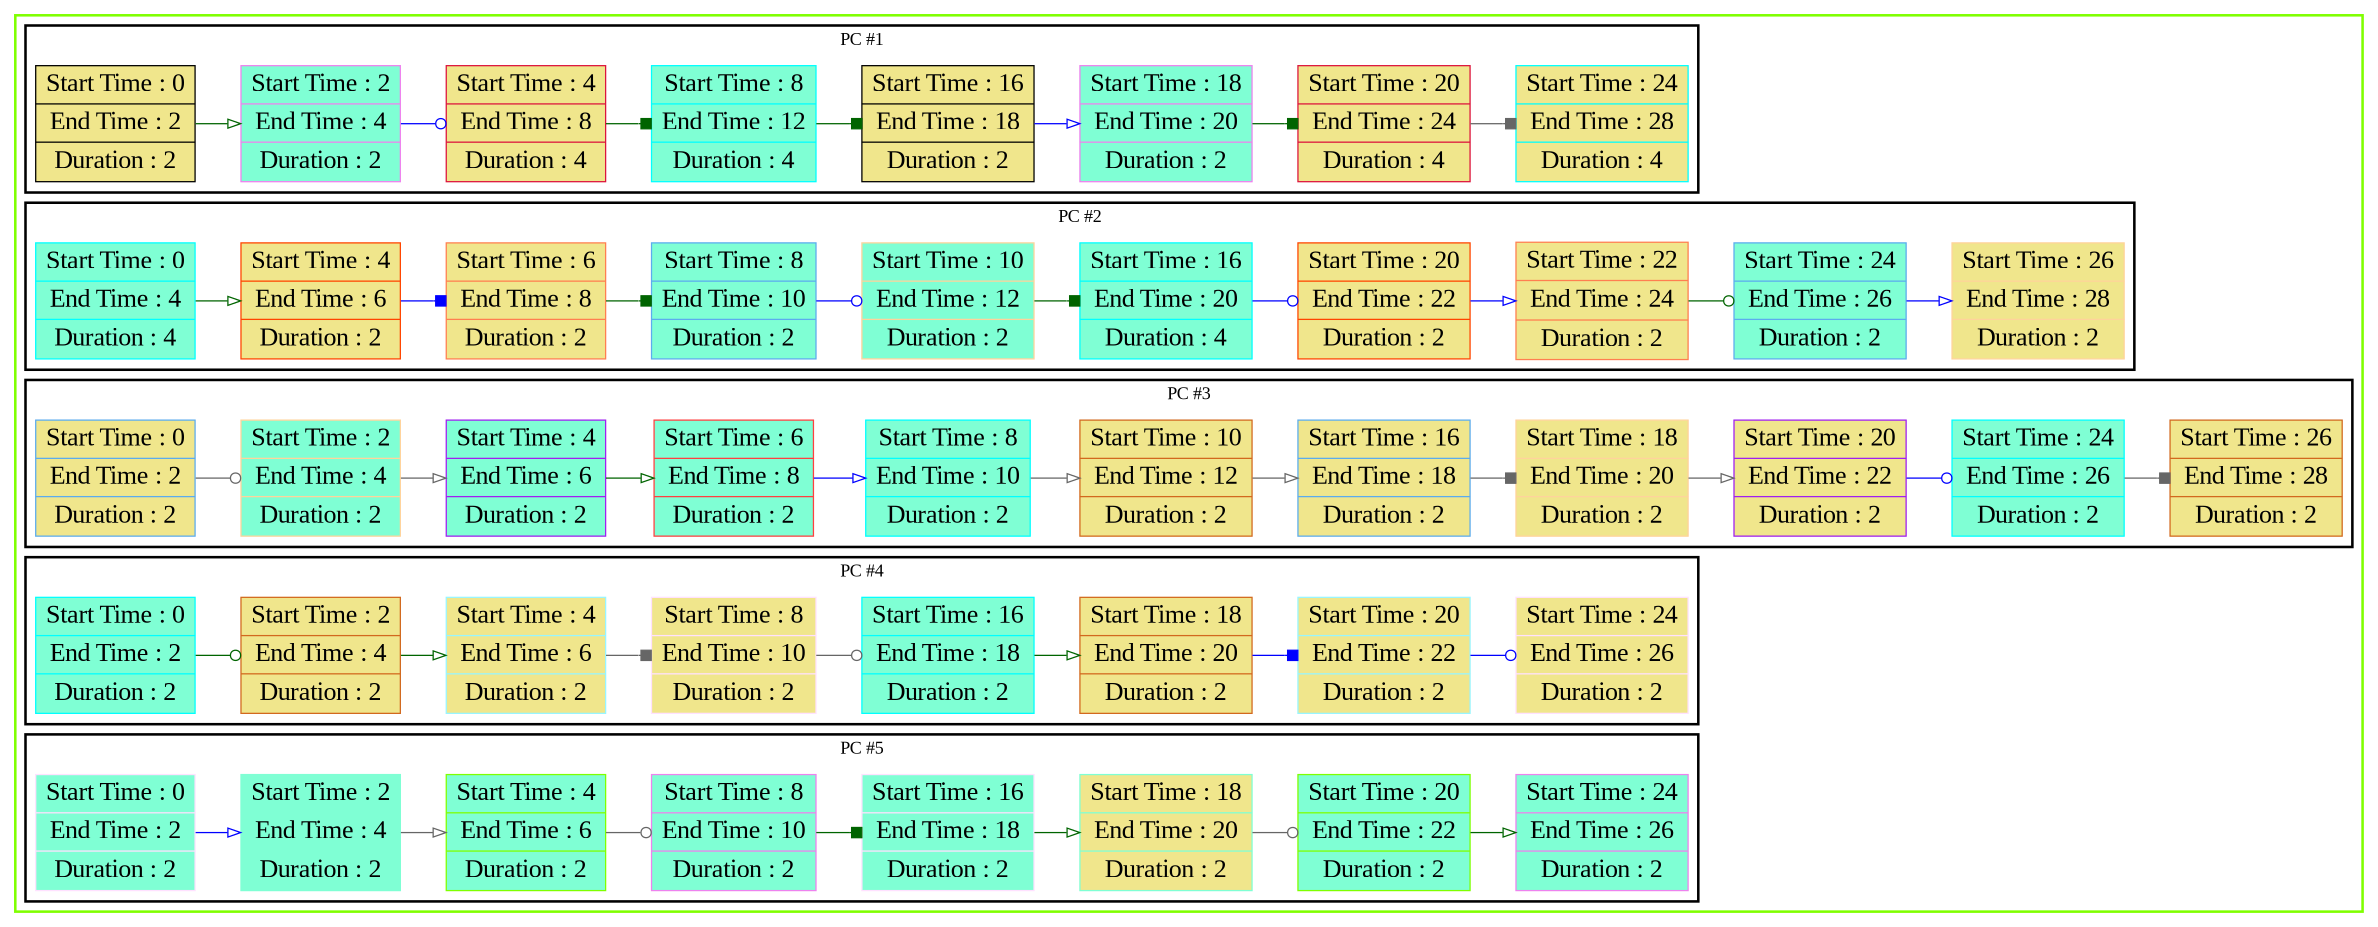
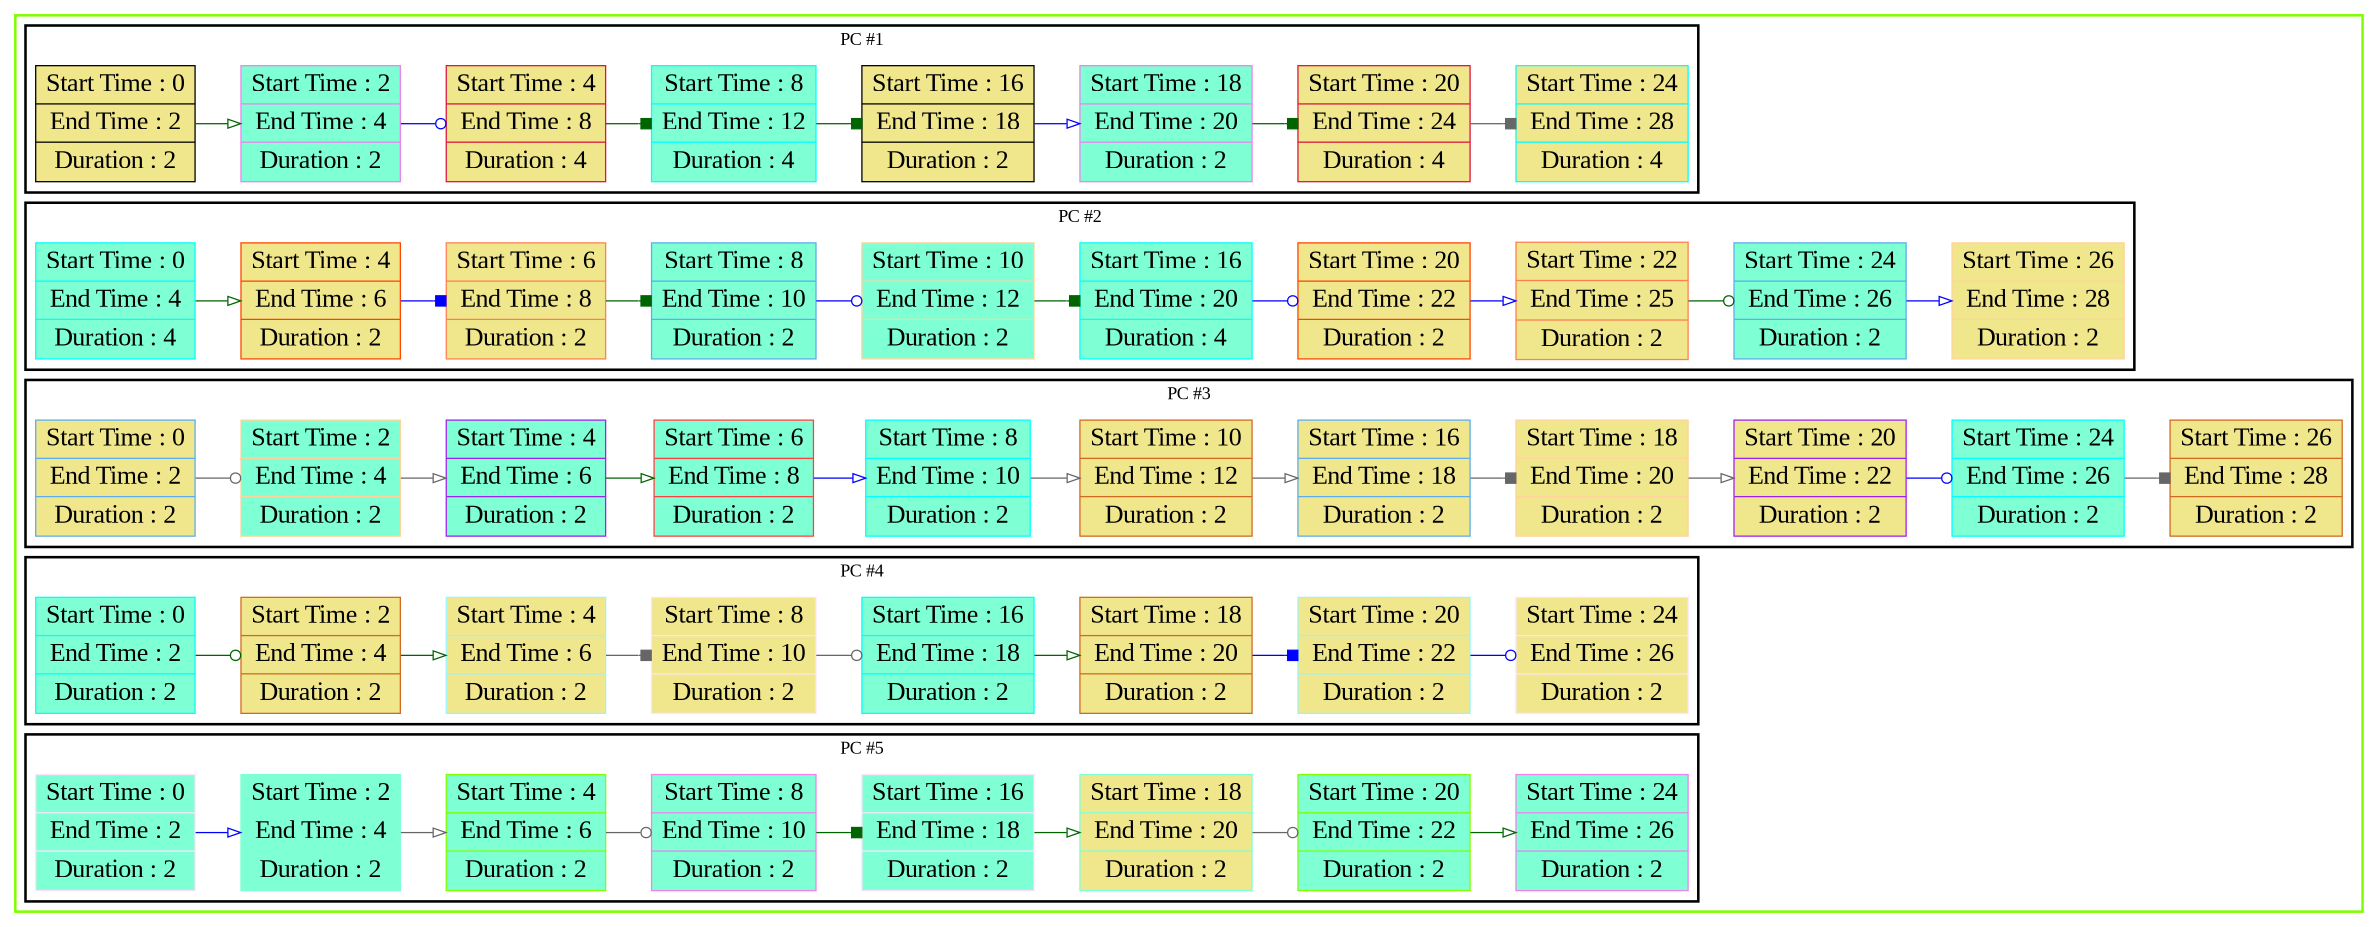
node "Start Time : 22": text "End Time : 24" -> "End Time : 25"
